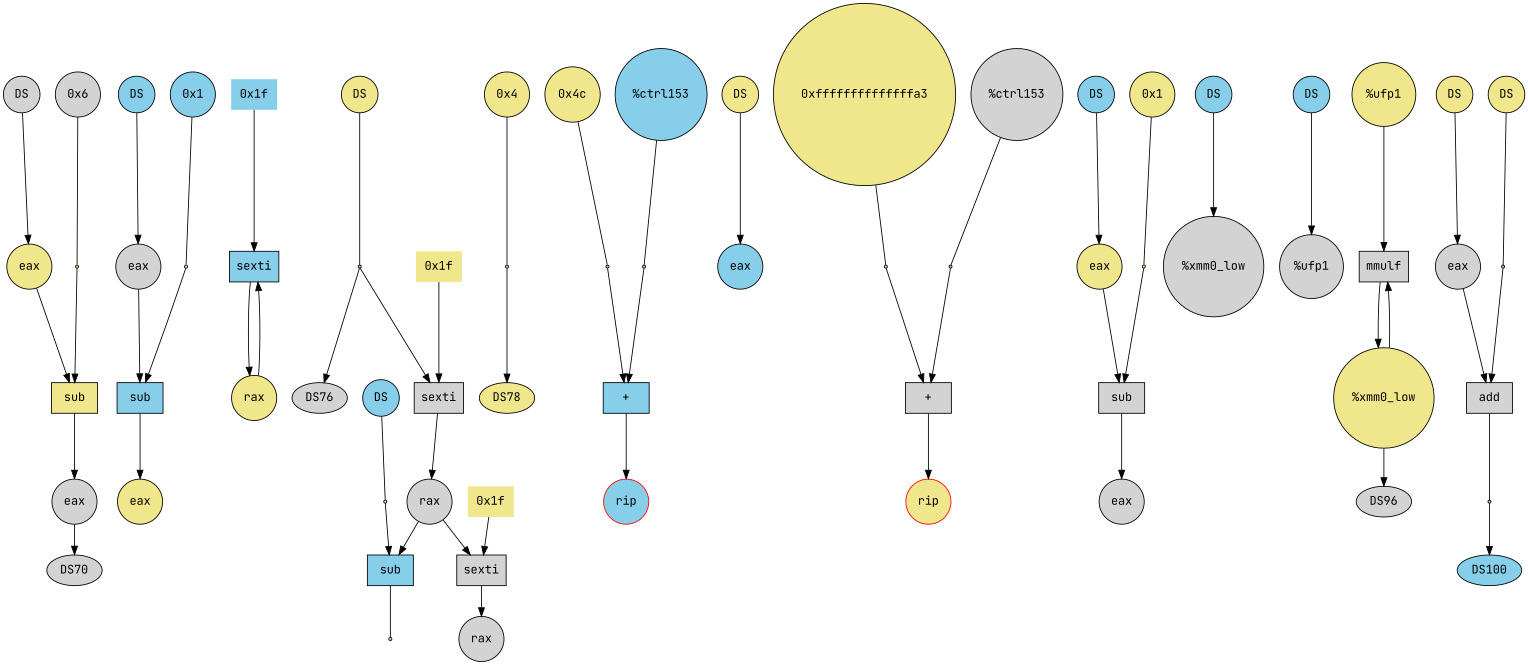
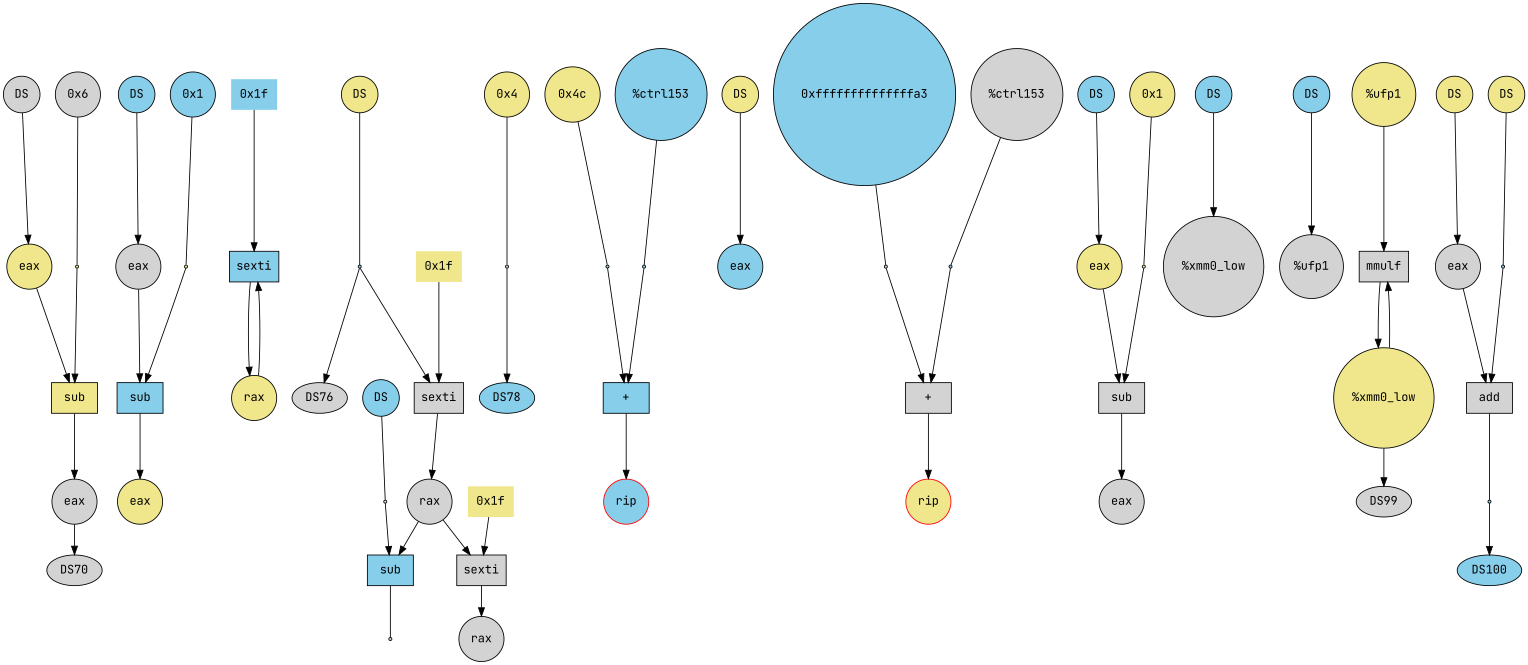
node "0xffffffffffffffa3": fillcolor khaki -> skyblue
node "DS78": fillcolor khaki -> skyblue
node "DS96": label "DS96" -> "DS99"
